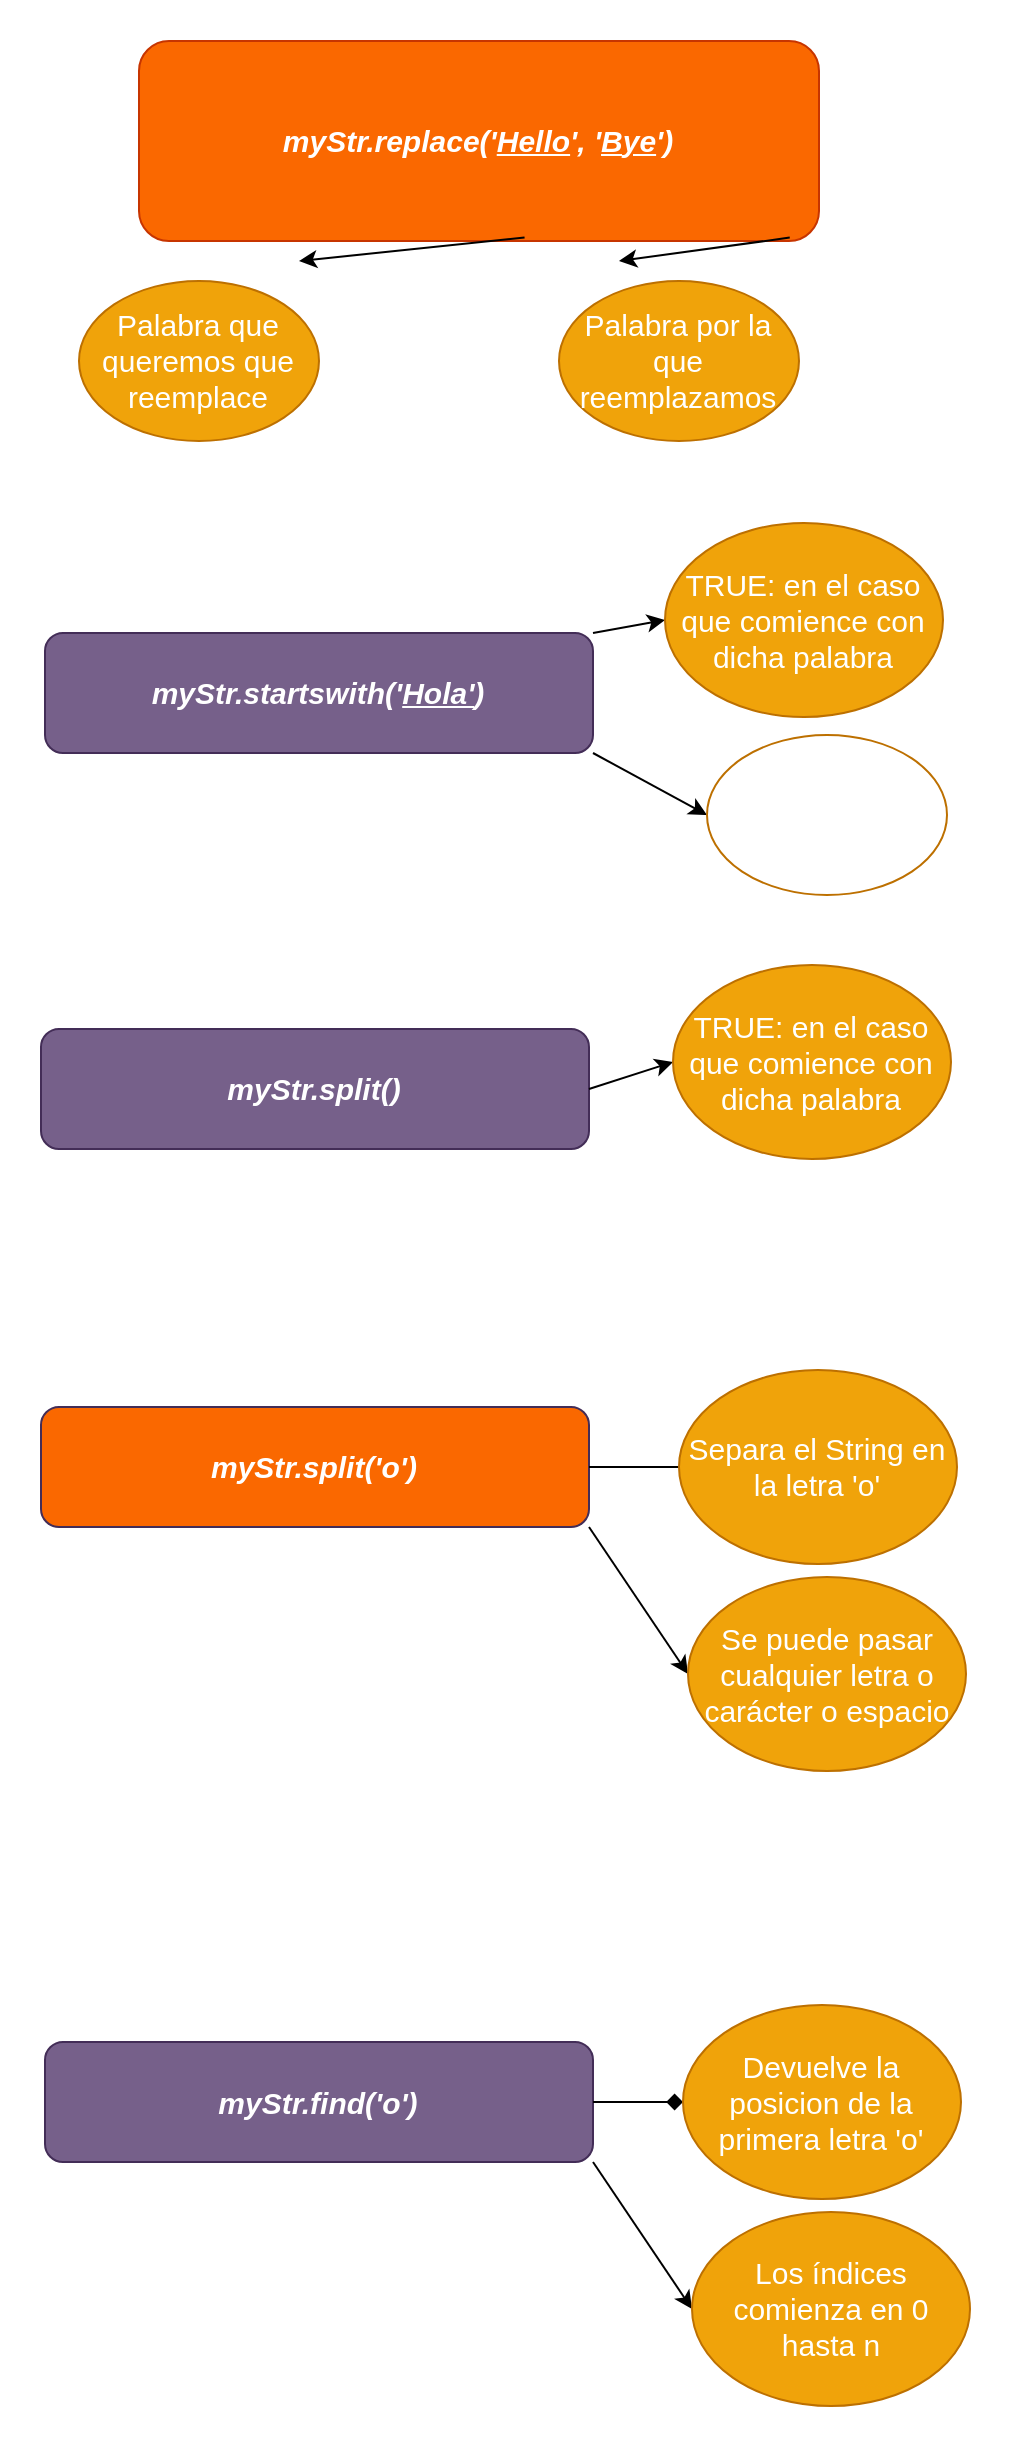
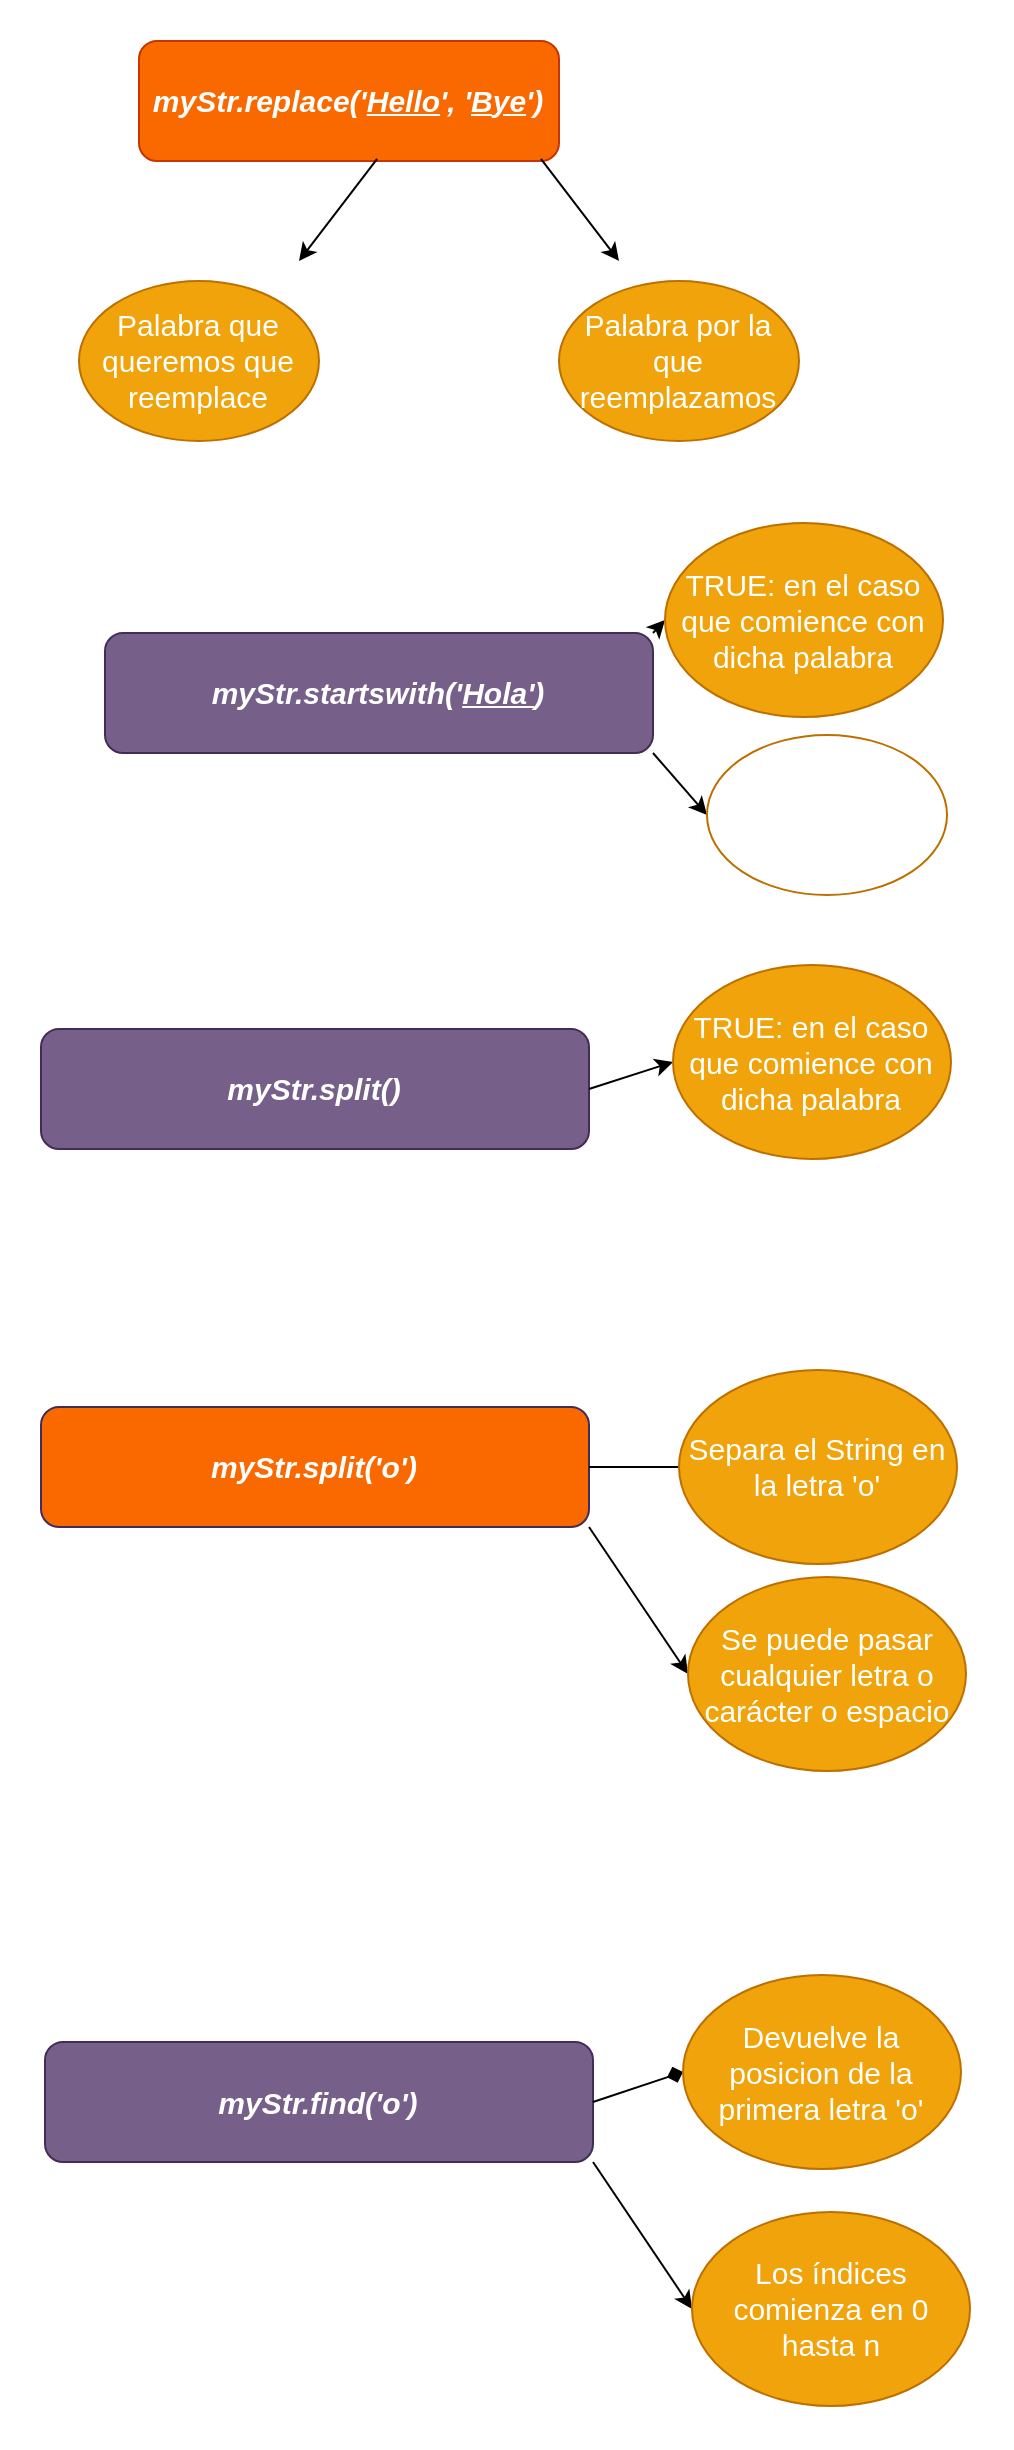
node "myStr.replace('Hello', 'Bye')": size 680x200 -> 420x120
node "myStr.startswith('Hola')": moved (319, 693) -> (379, 693)
node "Devuelve la posicion de la primera letra 'o'": moved (822, 2102) -> (822, 2072)
